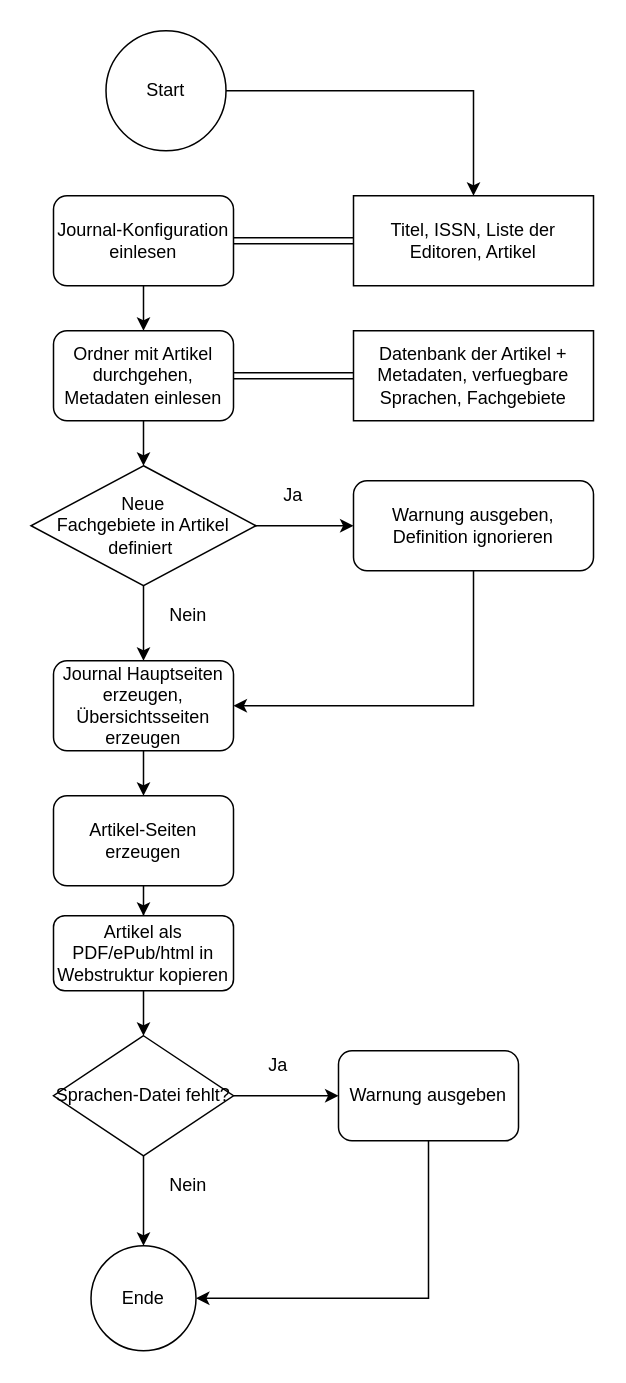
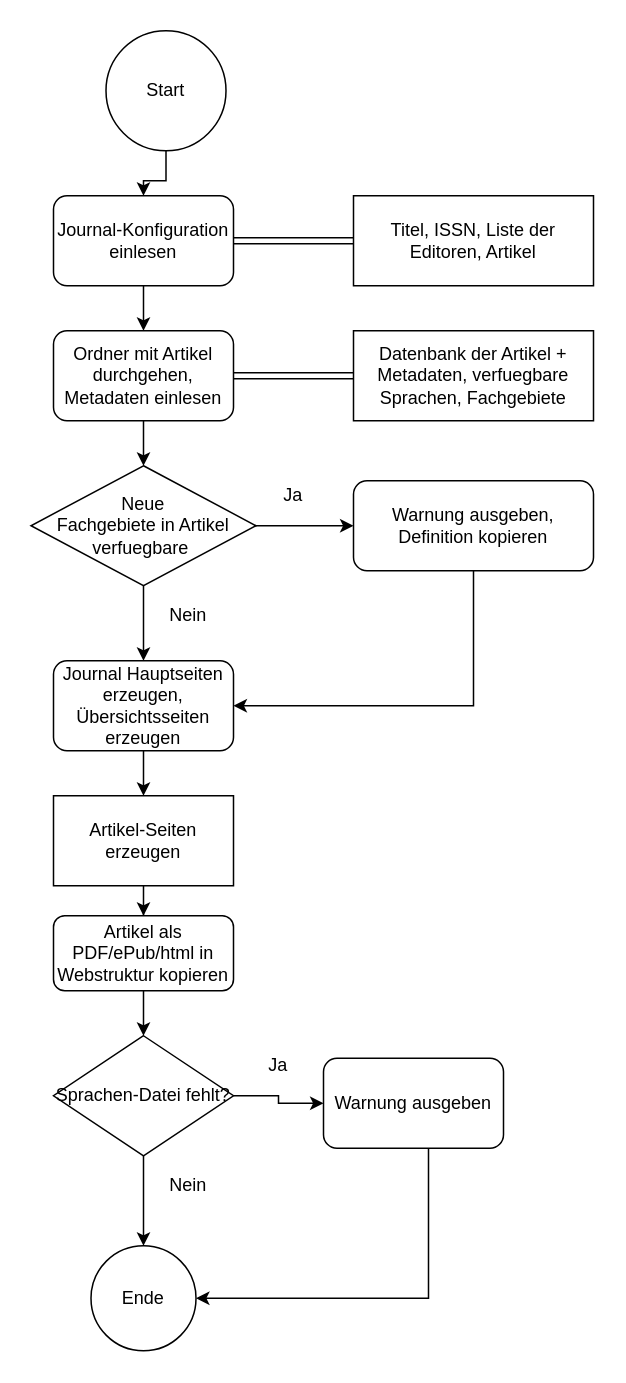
edge "Start" -> "Titel, ISSN, Liste der Editoren, Artikel": now "Start" -> "Journal-Konfiguration einlesen"
node "Neue Fachgebiete in Artikel definiert": label "Neue Fachgebiete in Artikel definiert" -> "Neue Fachgebiete in Artikel verfuegbare"
node "Warnung ausgeben, Definition ignorieren": label "Warnung ausgeben, Definition ignorieren" -> "Warnung ausgeben, Definition kopieren"
node "Artikel-Seiten erzeugen": shape rounded rectangle -> rectangle
node "Warnung ausgeben": moved (428, 1096) -> (413, 1103)
